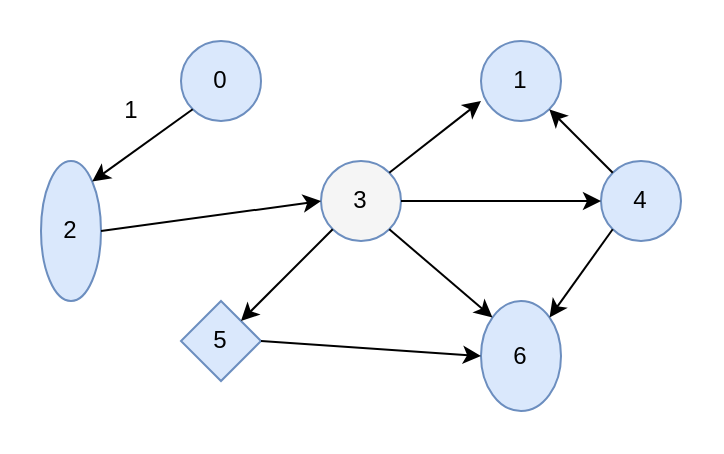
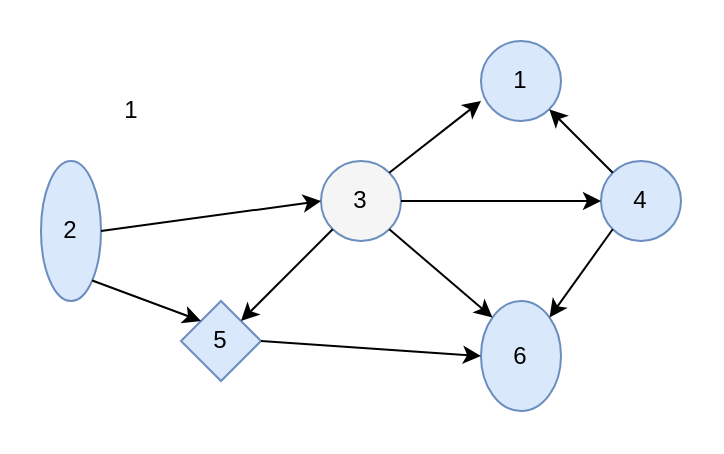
node "0": removed
edge "0" -> "2": removed
edge "2" -> "5": added
